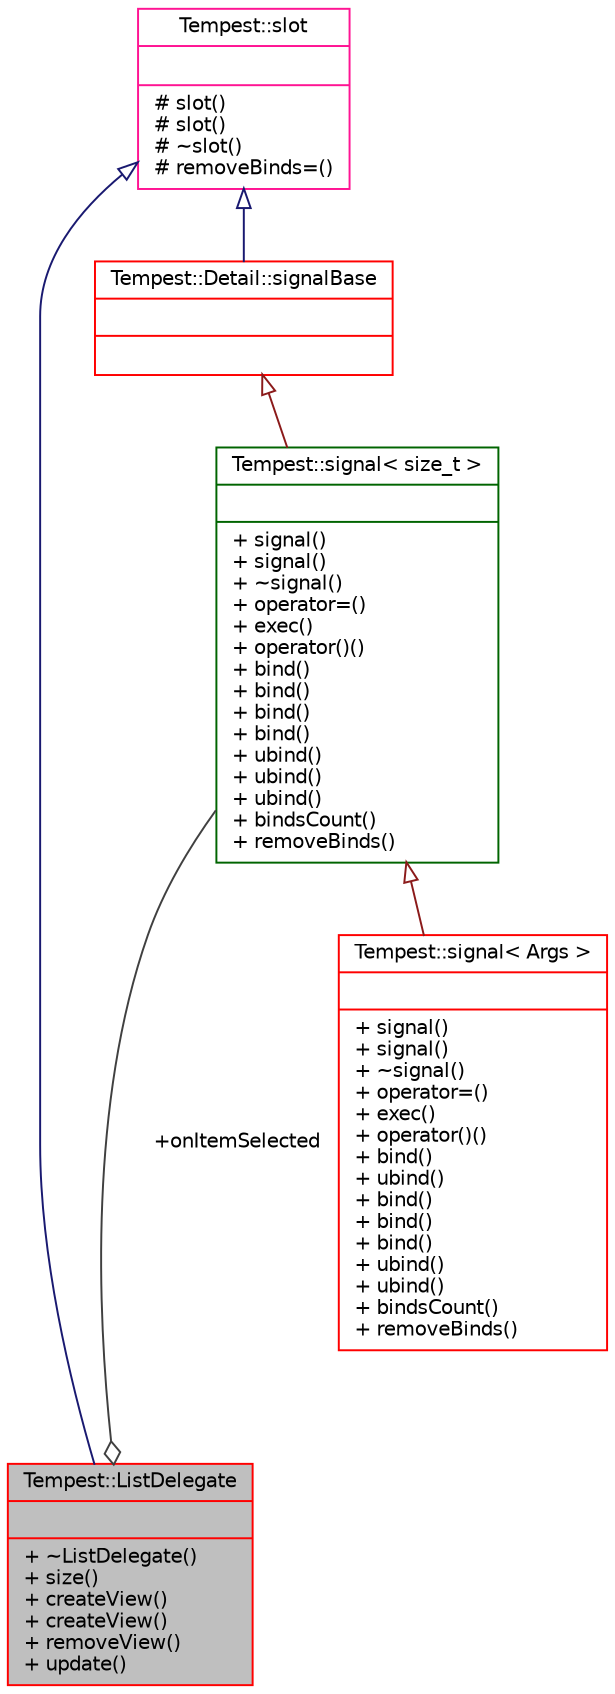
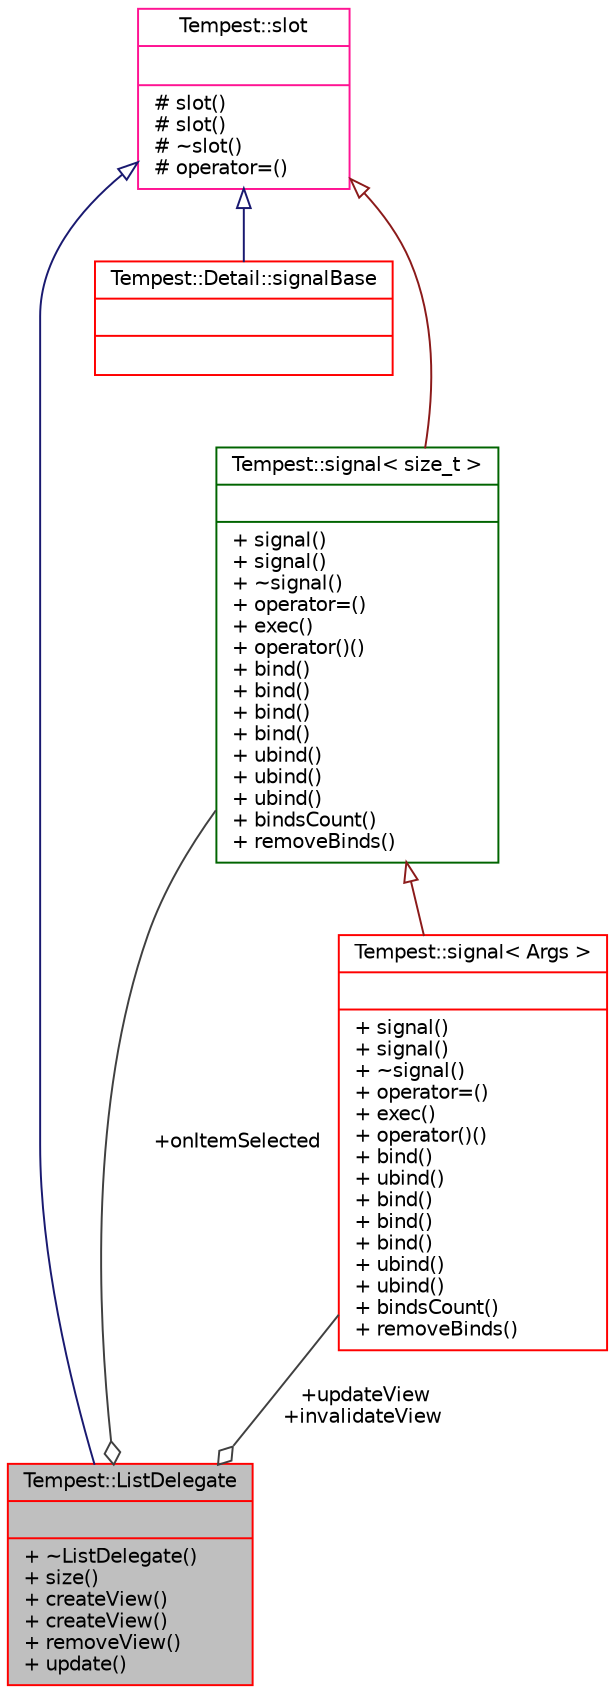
node "Tempest::slot": text "# removeBinds=()" -> "# operator=()"
edge "Tempest::signal< size_t >" -> "Tempest::Detail::signalBase": now "Tempest::signal< size_t >" -> "Tempest::slot"
edge "Tempest::signal< Args >" -> "Tempest::ListDelegate": added, label "+updateView +invalidateView"
